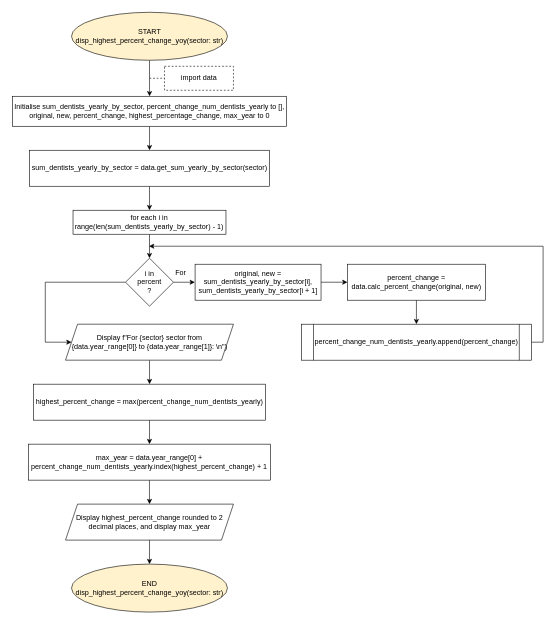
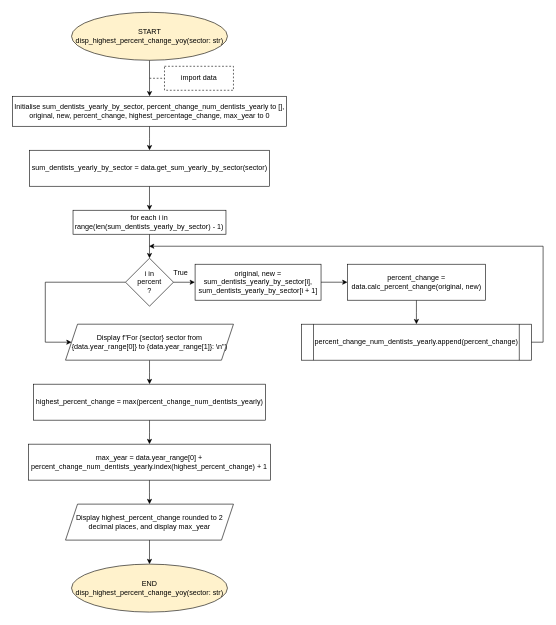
node "For": label "For" -> "True"
